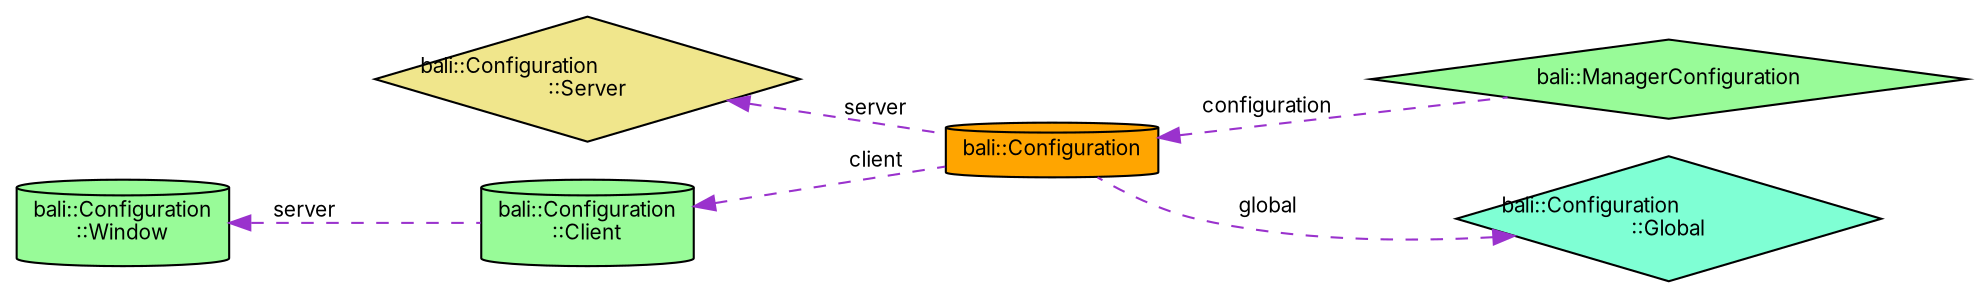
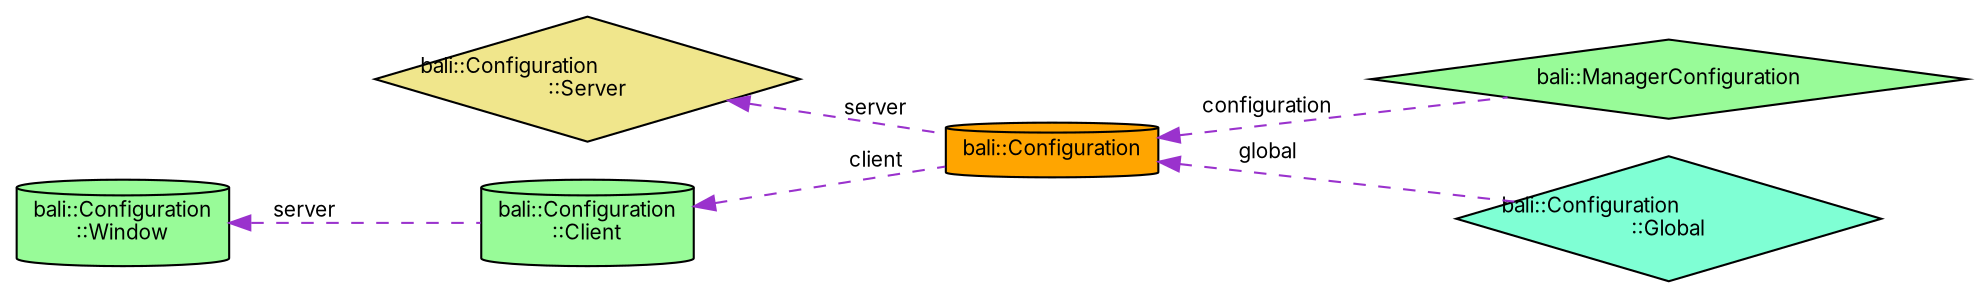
edge "bali::Configuration" -> "bali::Configuration ::Global": reversed
